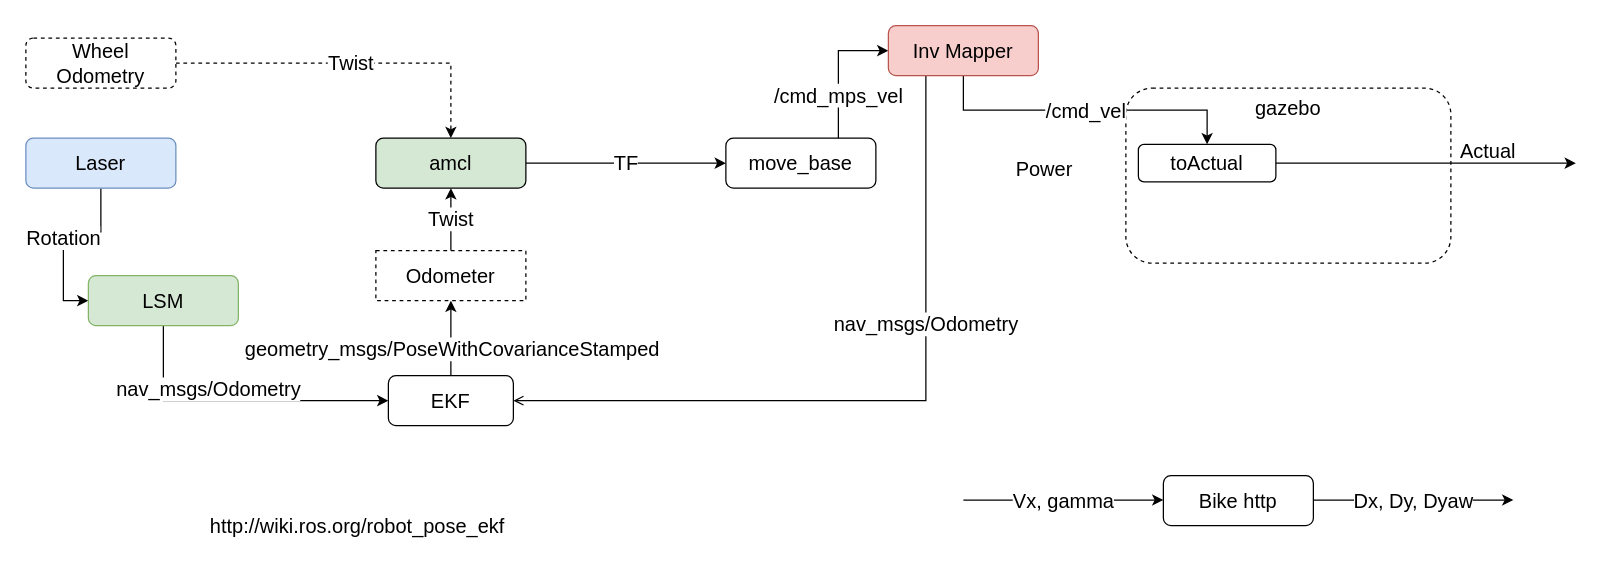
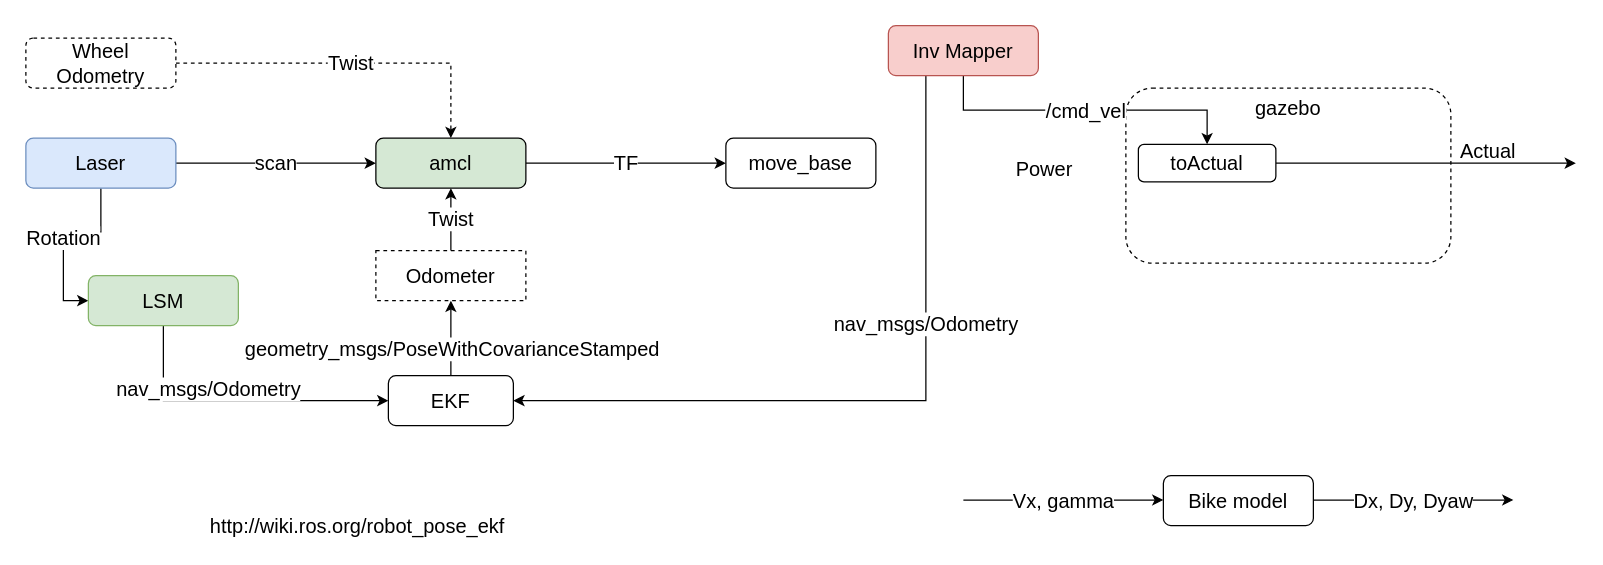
edge "move_base" -> "Inv Mapper": removed, label "/cmd_mps_vel"
edge "Laser" -> "amcl": added, label "scan"
edge "Inv Mapper" -> "EKF": arrowhead open -> classic
node "Bike http": label "Bike http" -> "Bike model"
